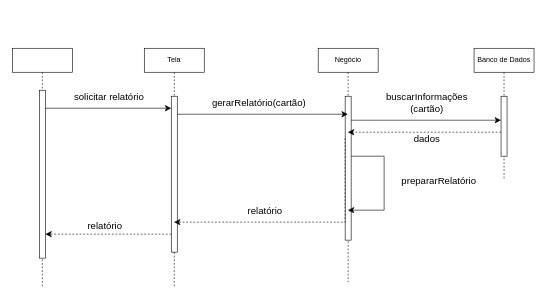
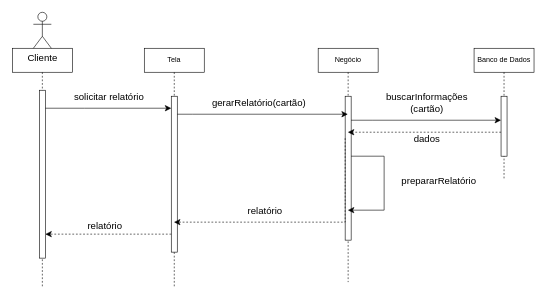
node "Cliente": added
